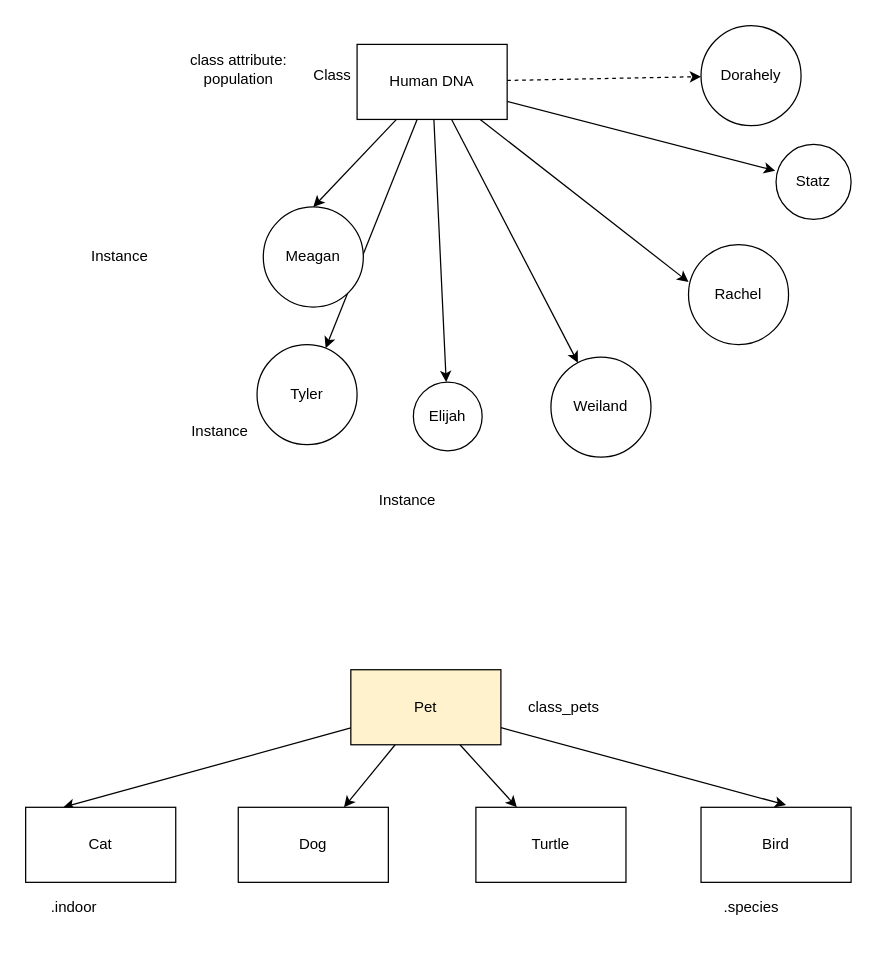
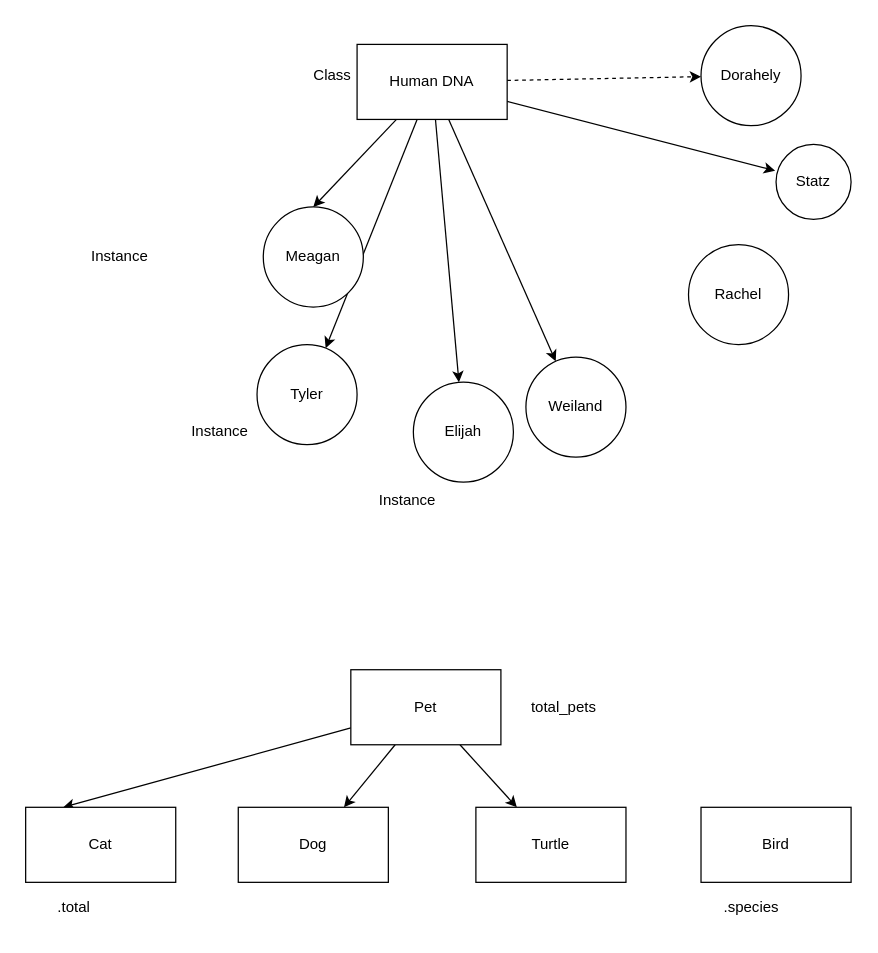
node "class attribute: population": removed
edge "Human DNA" -> "Rachel": removed
node "Weiland": moved (601, 407) -> (576, 407)
node "Elijah": size 69x69 -> 100x100
node "Pet": fillcolor #fff2cc -> #ffffff
node "class_pets": label "class_pets" -> "total_pets"
edge "Pet" -> "Bird": removed
node ".indoor": label ".indoor" -> ".total"
